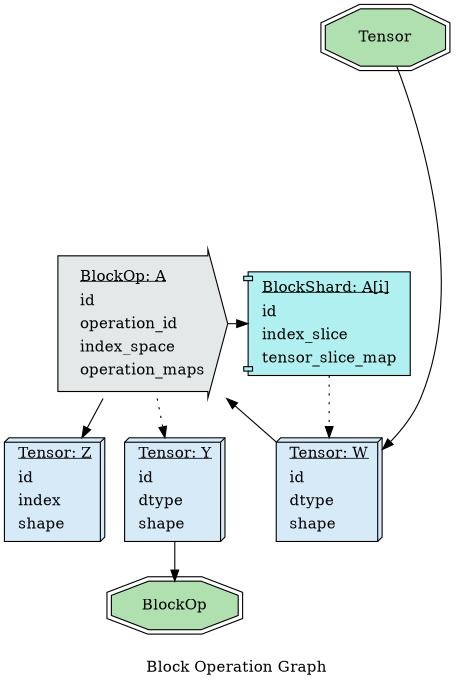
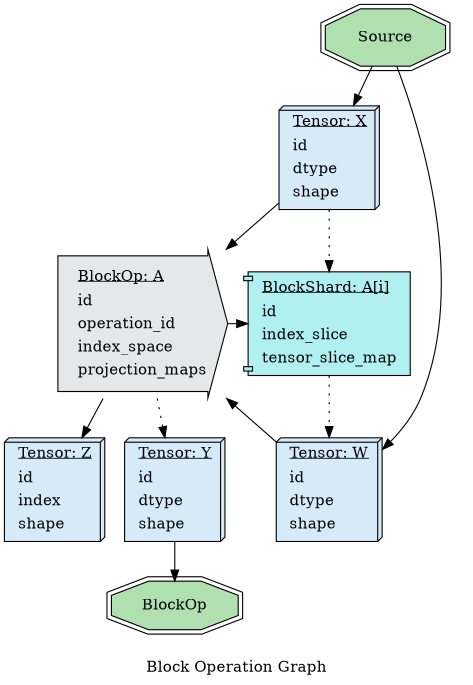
node "Tensor": label "Tensor" -> "Source"
node "Tensor: X": added
node "BlockOp: A": text "operation_maps" -> "projection_maps"
